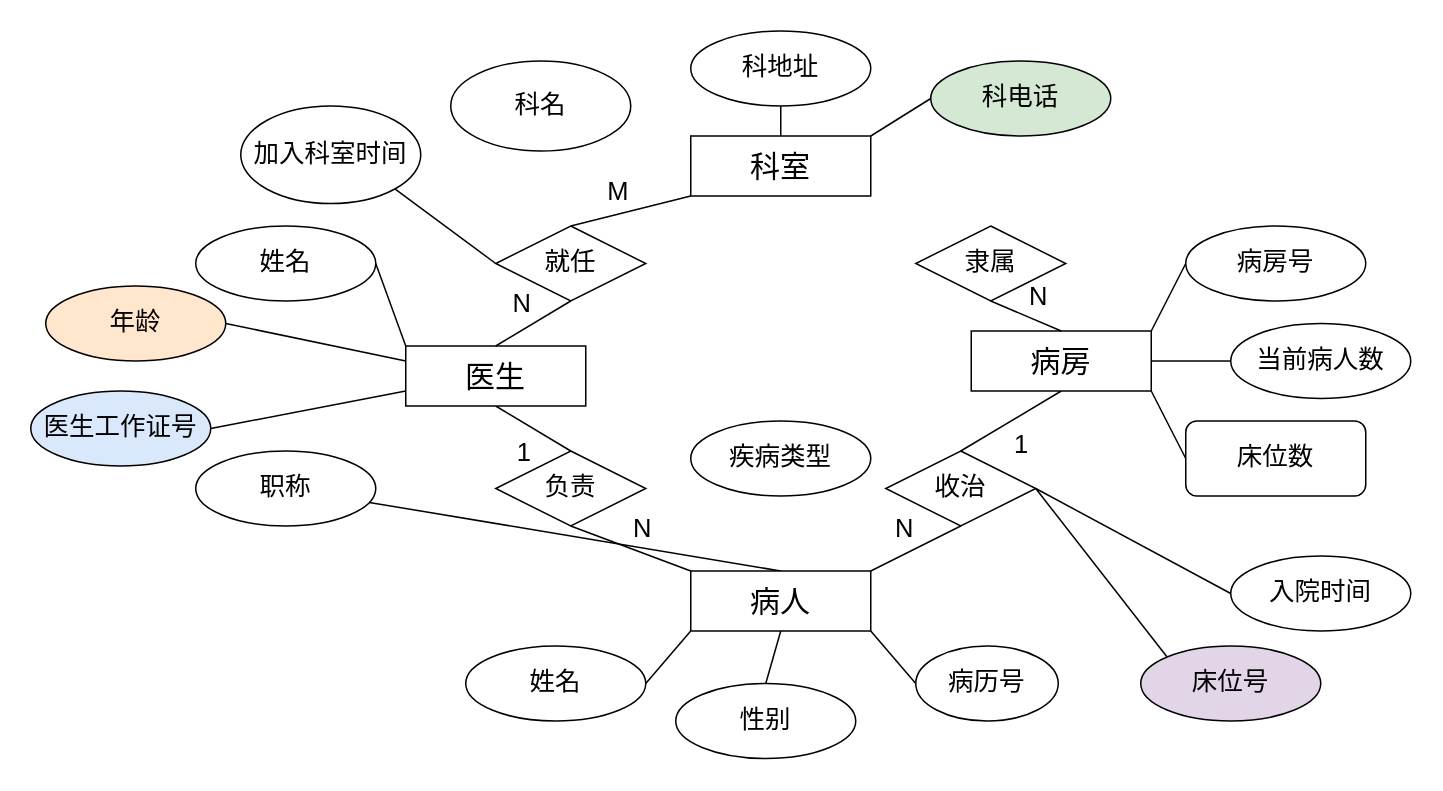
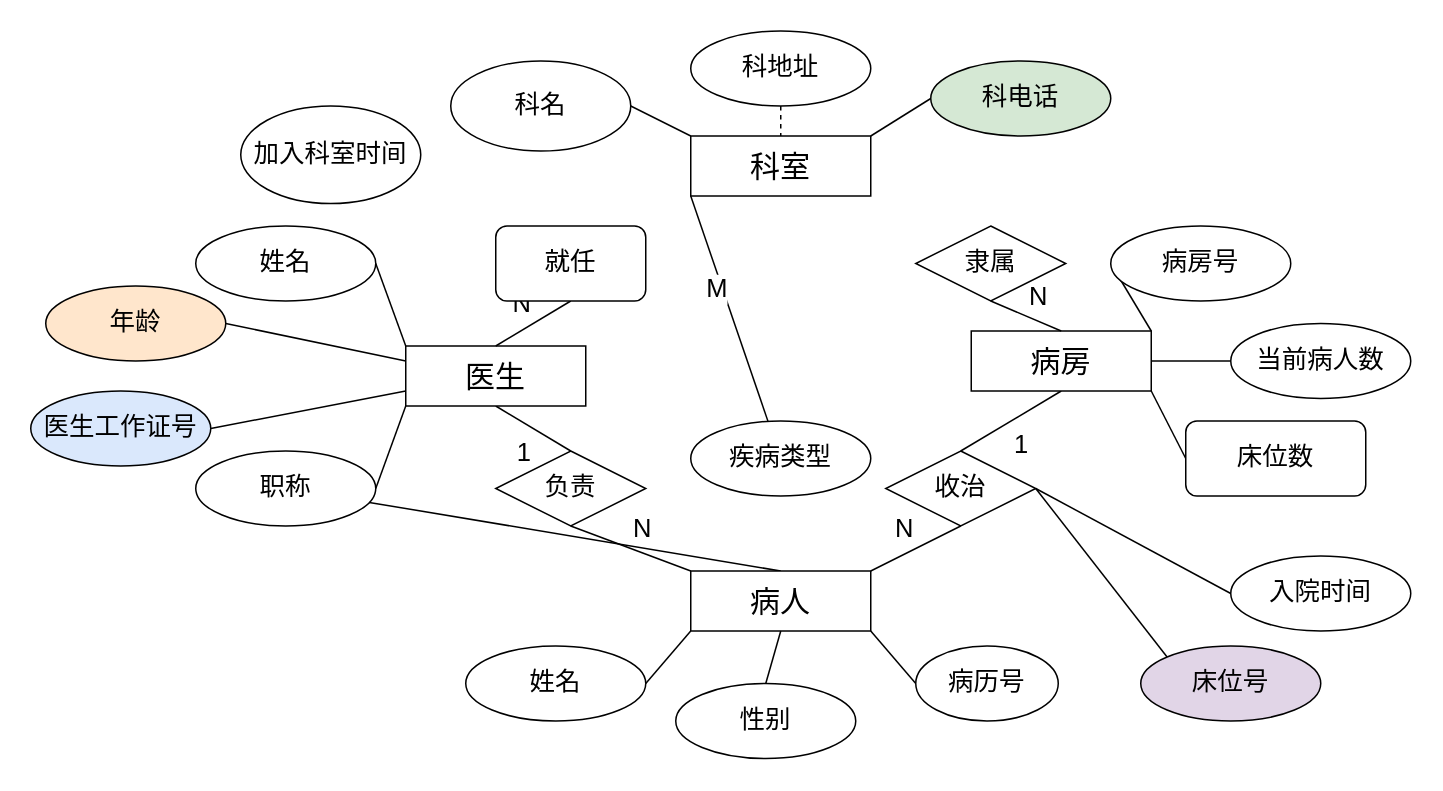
edge "科名" -- "科室": added
edge "科地址" -- "科室": style solid -> dashed
edge "科室" -- "就任": now "科室" -- "疾病类型"
edge "加入科室时间" -- "就任": removed
node "就任": shape diamond -> rounded rectangle
node "病房号": moved (1276, 263) -> (1201, 263)
edge "医生" -- "职称": added
